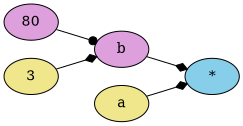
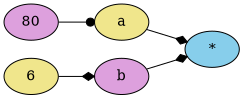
edge "80" -> "b": now "80" -> "a"
node "3": label "3" -> "6"
